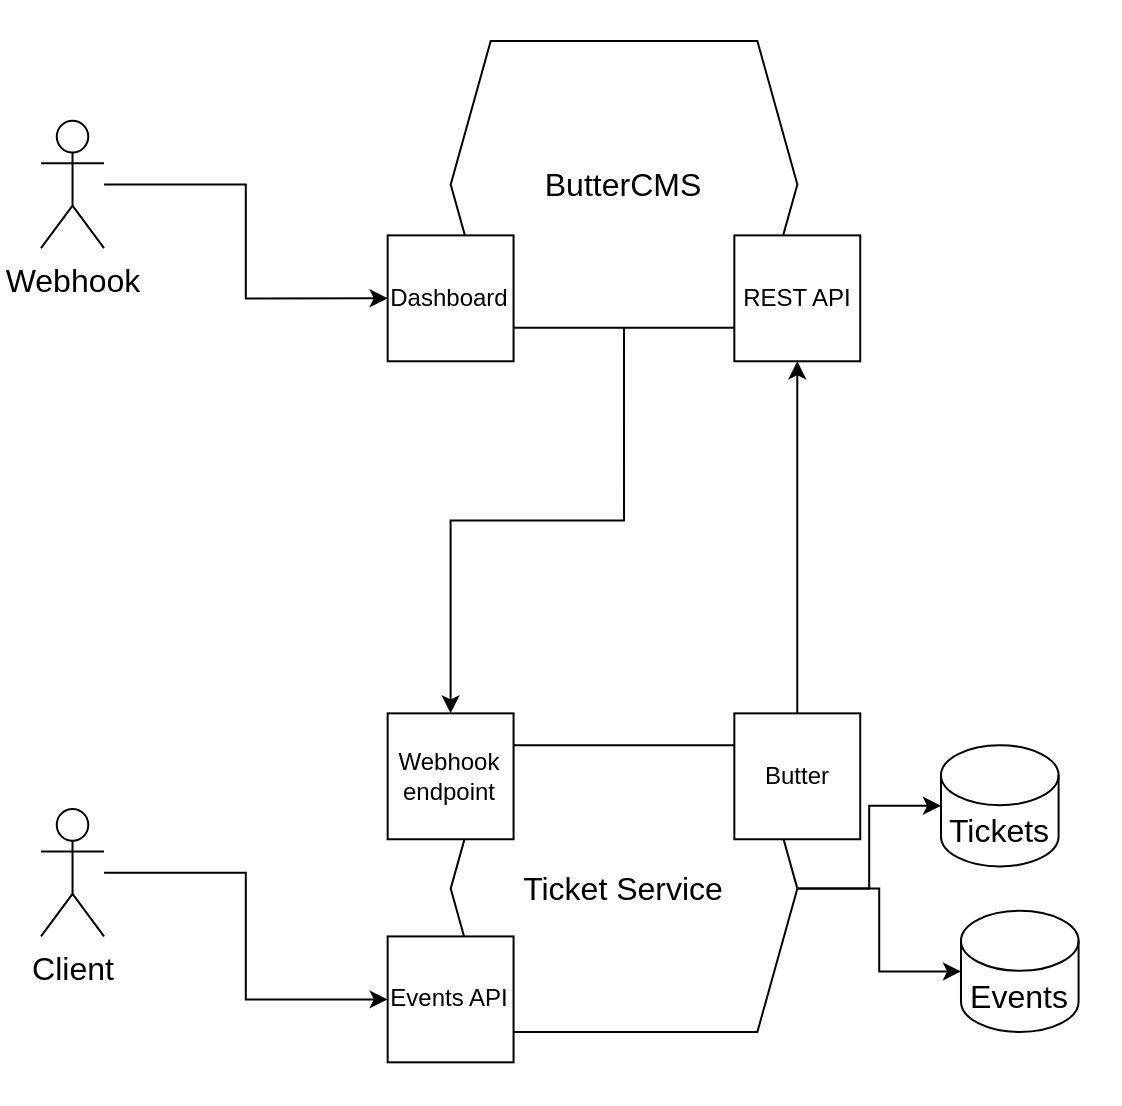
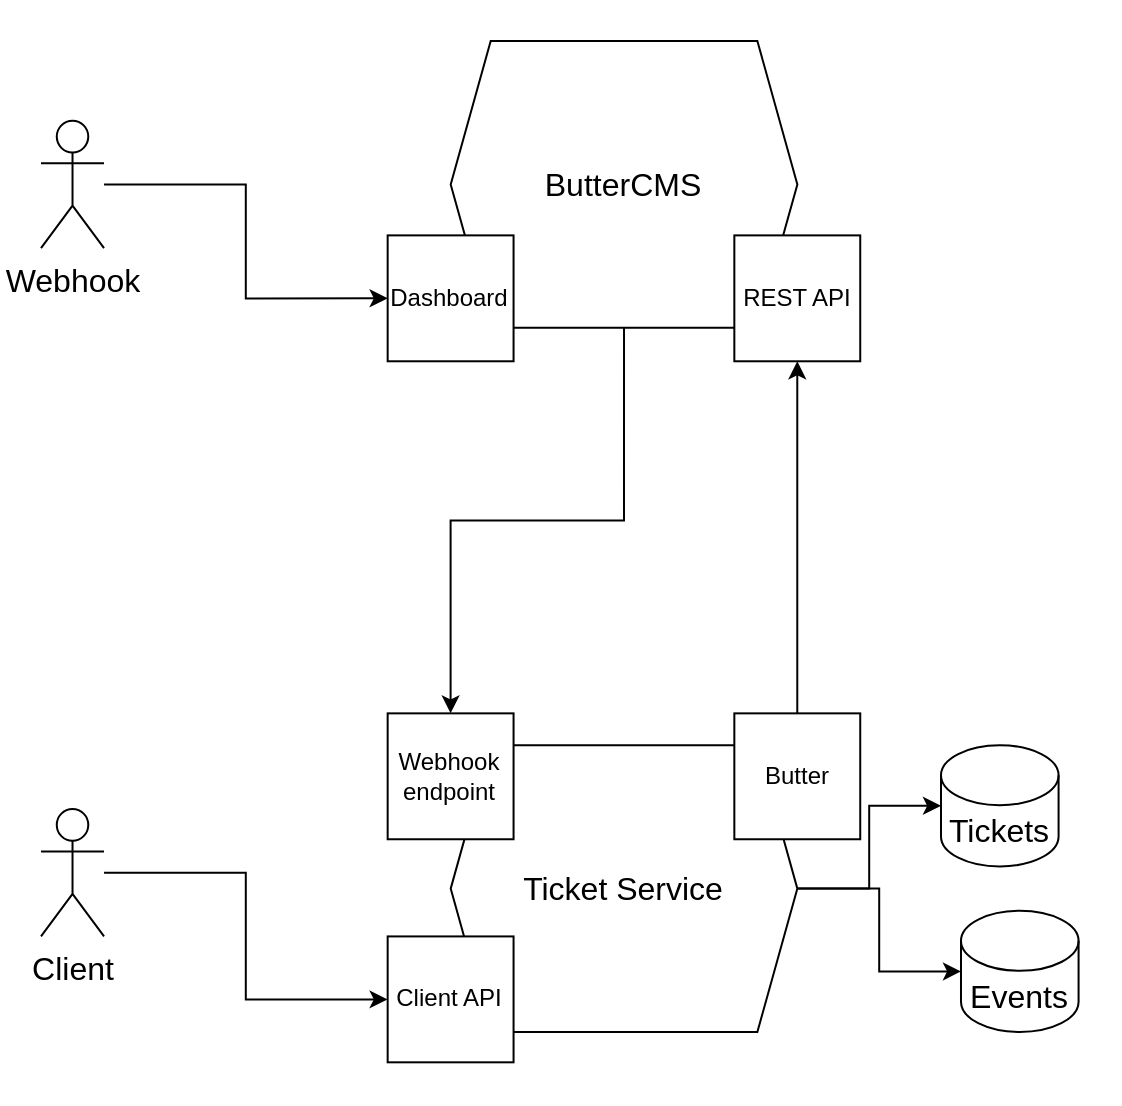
node "Events API": label "Events API" -> "Client API"
